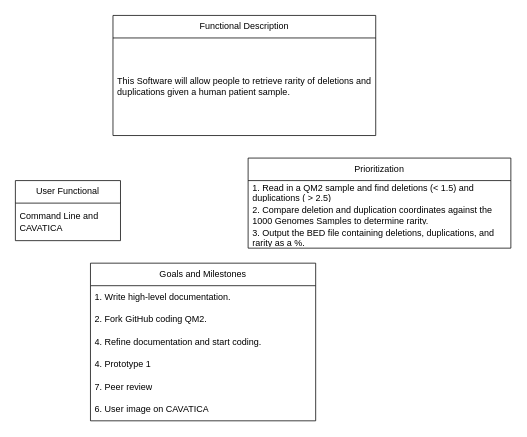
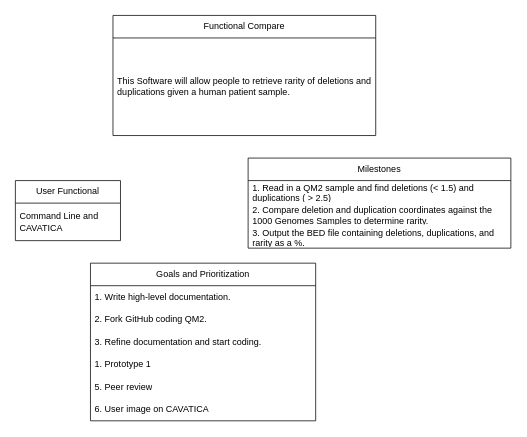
node "Functional Description": label "Functional Description" -> "Functional Compare"
node "Prioritization": label "Prioritization" -> "Milestones"
node "Goals and Milestones": label "Goals and Milestones" -> "Goals and Prioritization"
node "4. Refine documentation and start coding.": label "4. Refine documentation and start coding." -> "3. Refine documentation and start coding."
node "4. Prototype 1": label "4. Prototype 1" -> "1. Prototype 1"
node "7. Peer review": label "7. Peer review" -> "5. Peer review"
